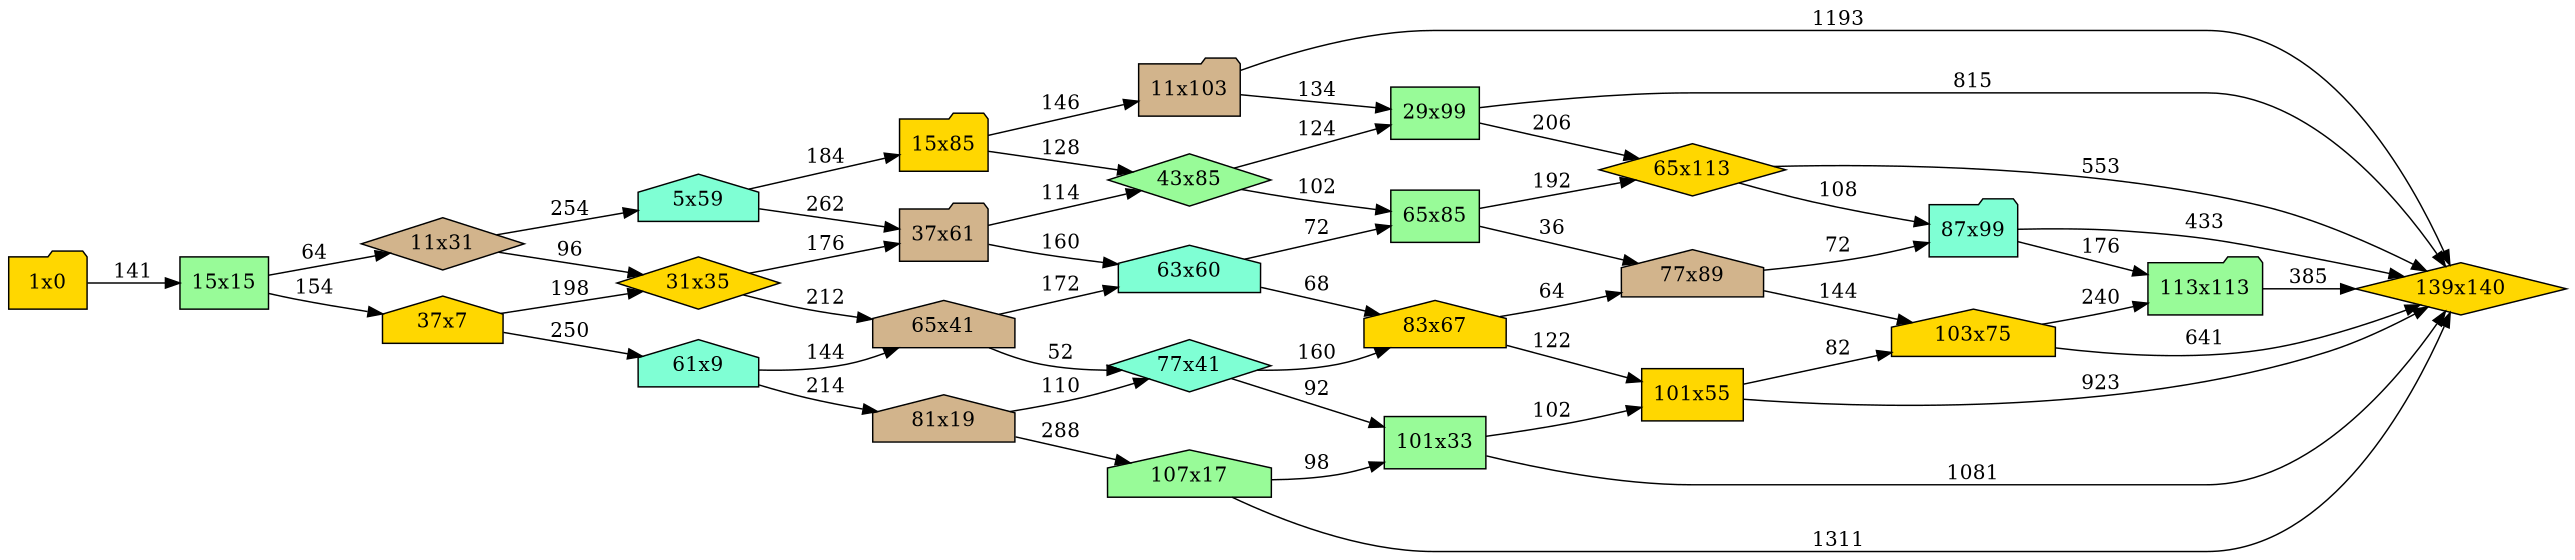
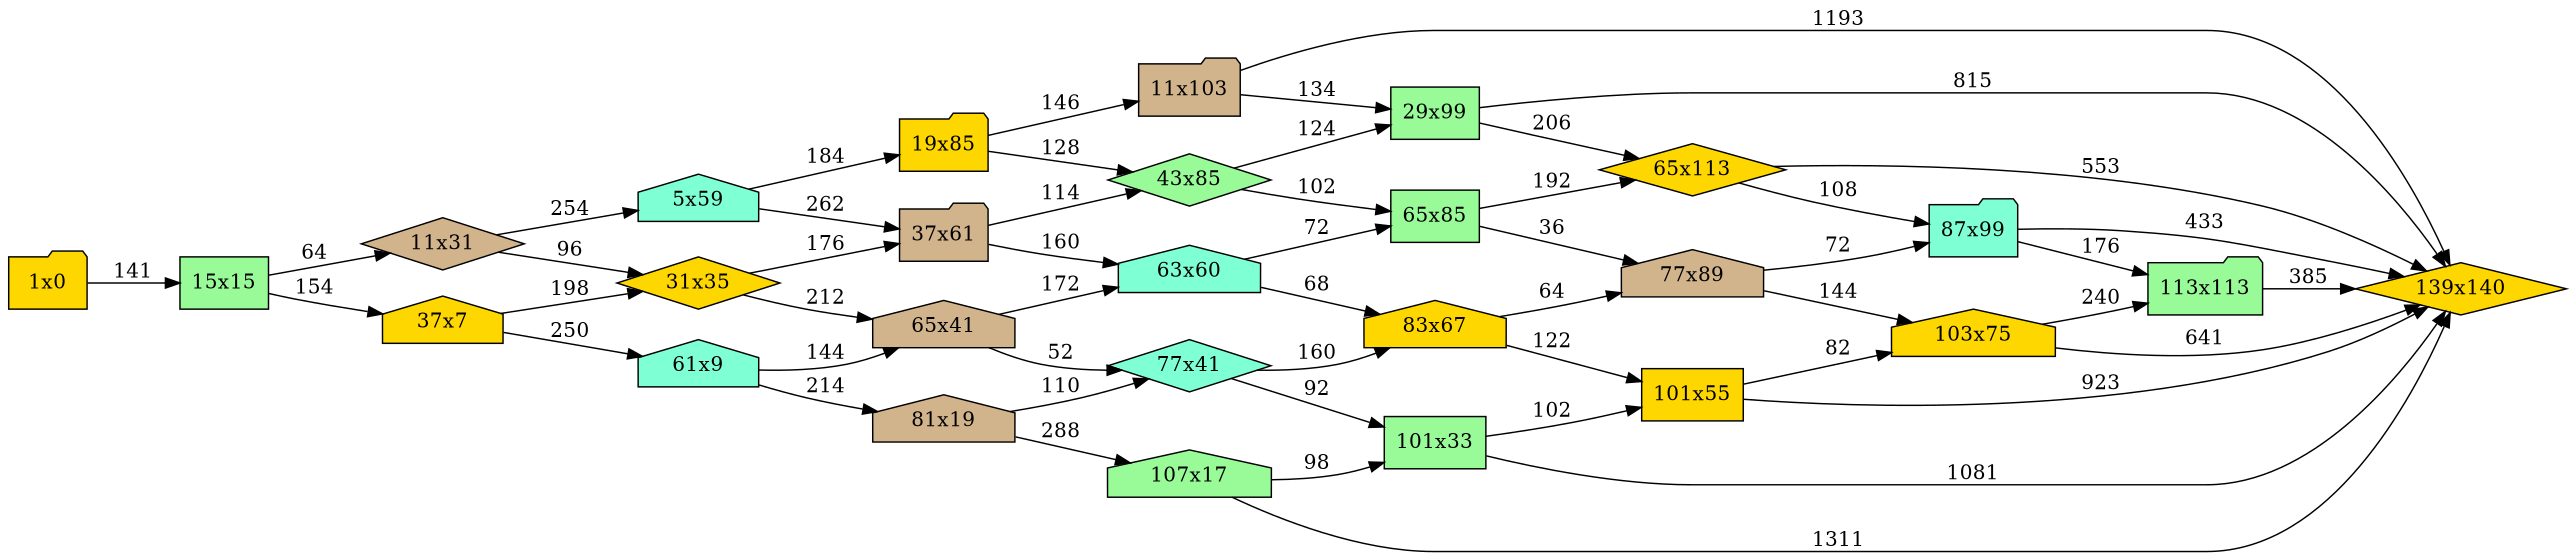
node "15x85": label "15x85" -> "19x85"
